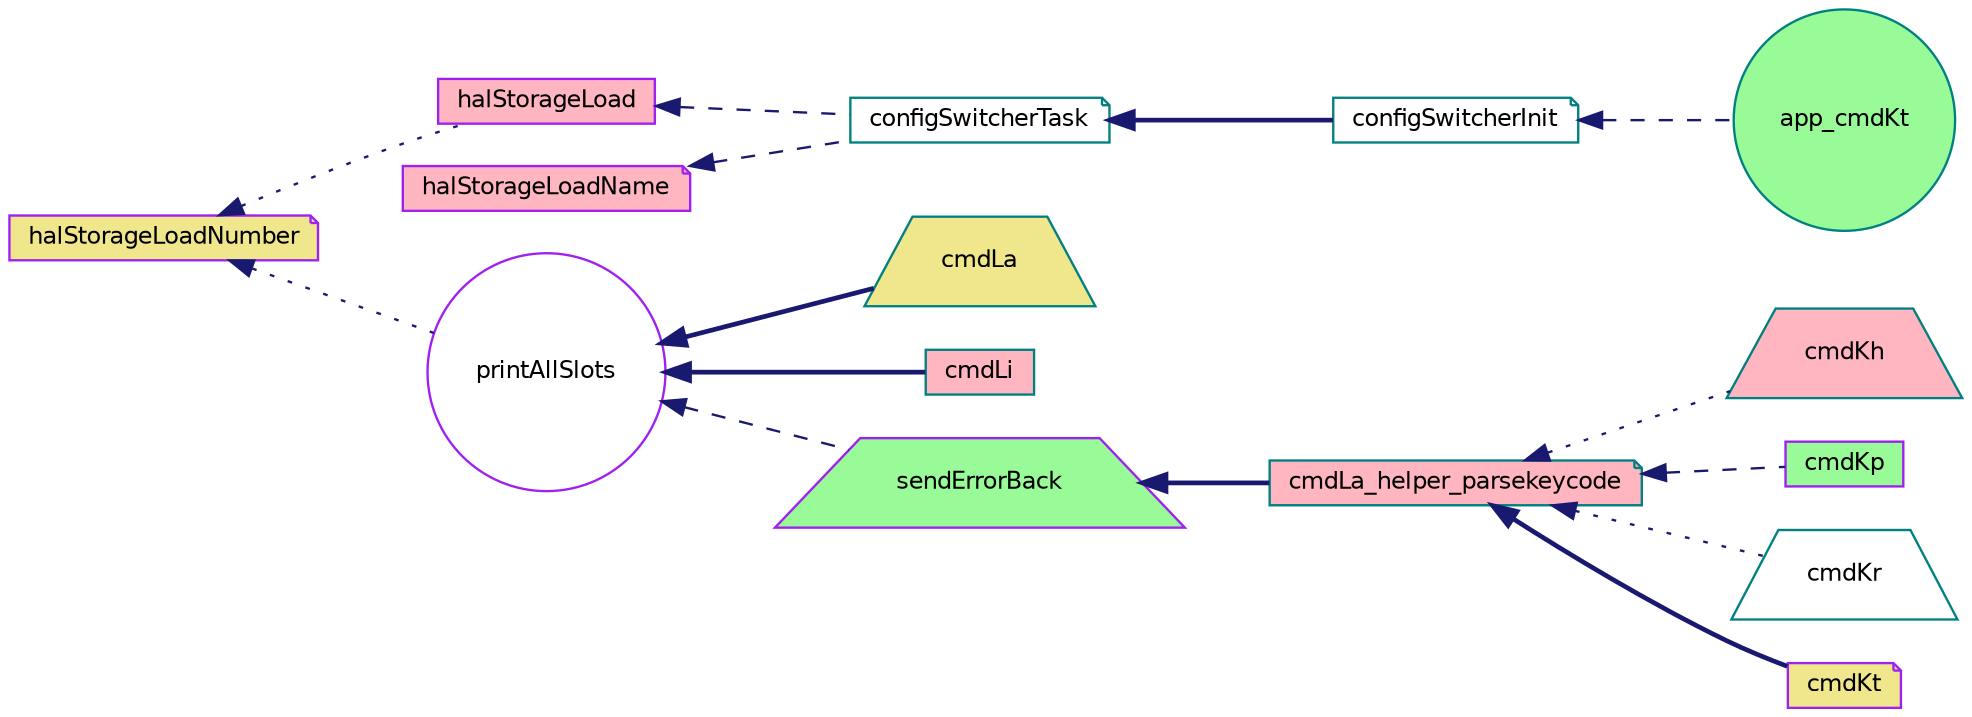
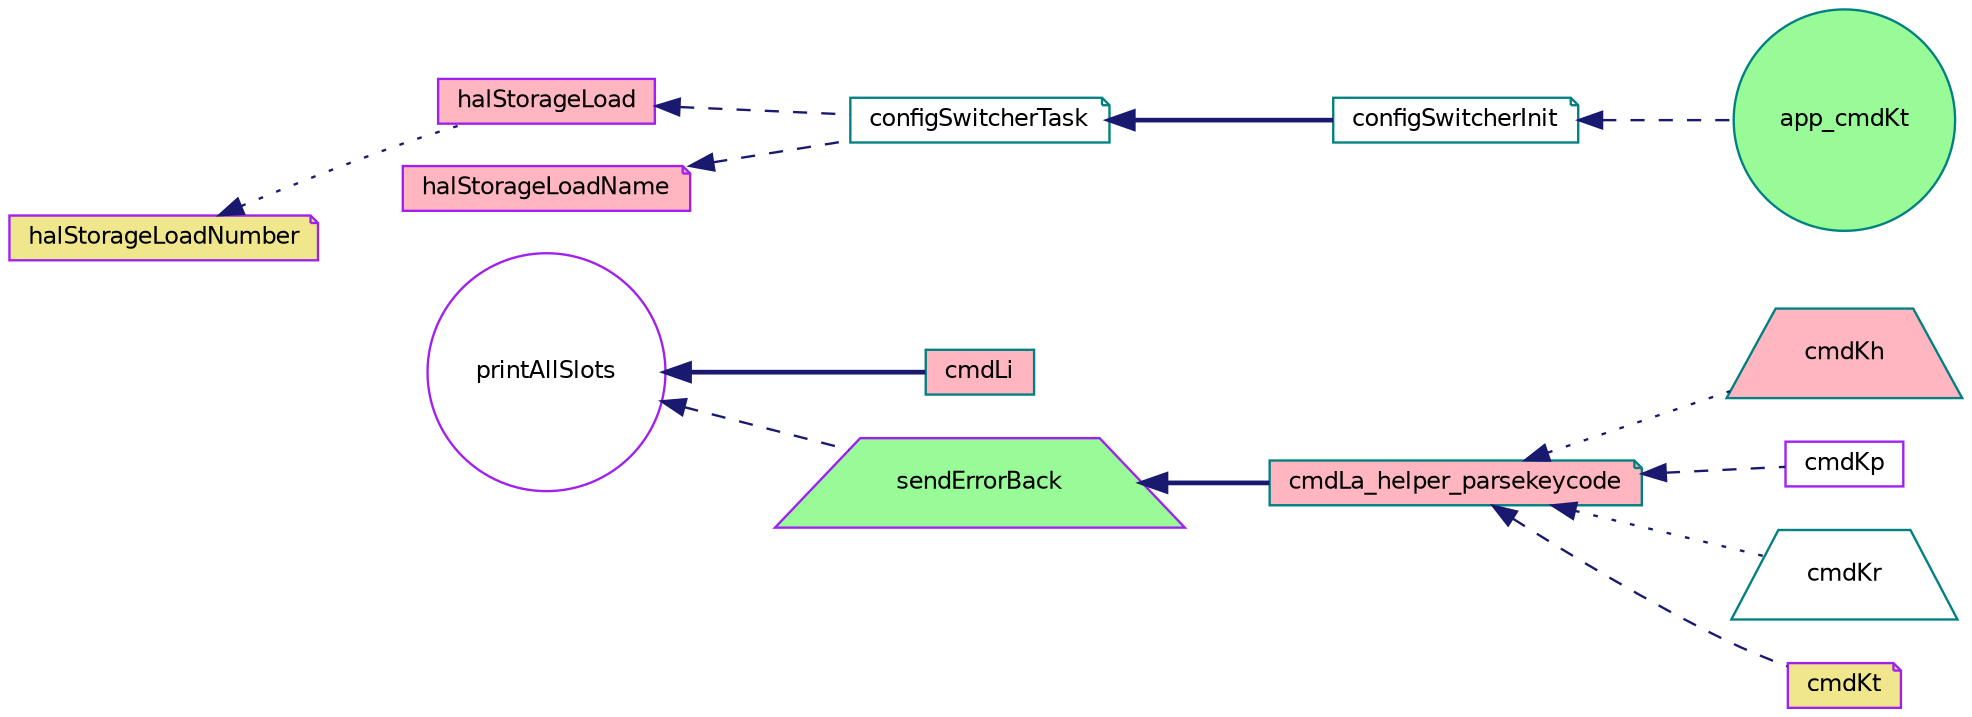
node "cmdLa": removed
edge "printAllSlots" -> "halStorageLoadNumber": removed
node "cmdKp": fillcolor palegreen -> white
edge "cmdKt" -> "cmdLa_helper_parsekeycode": style bold -> dashed
